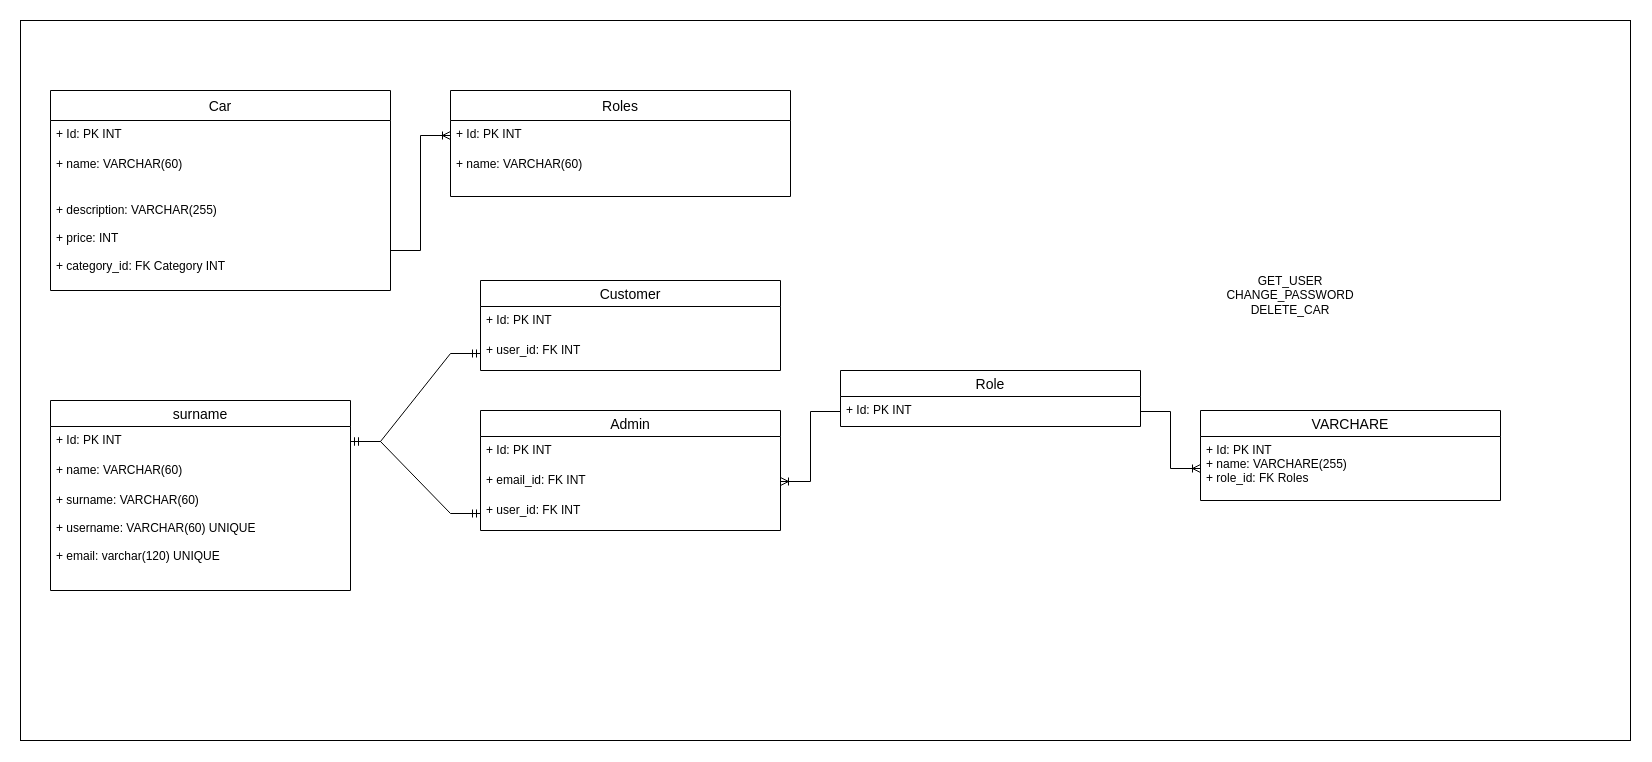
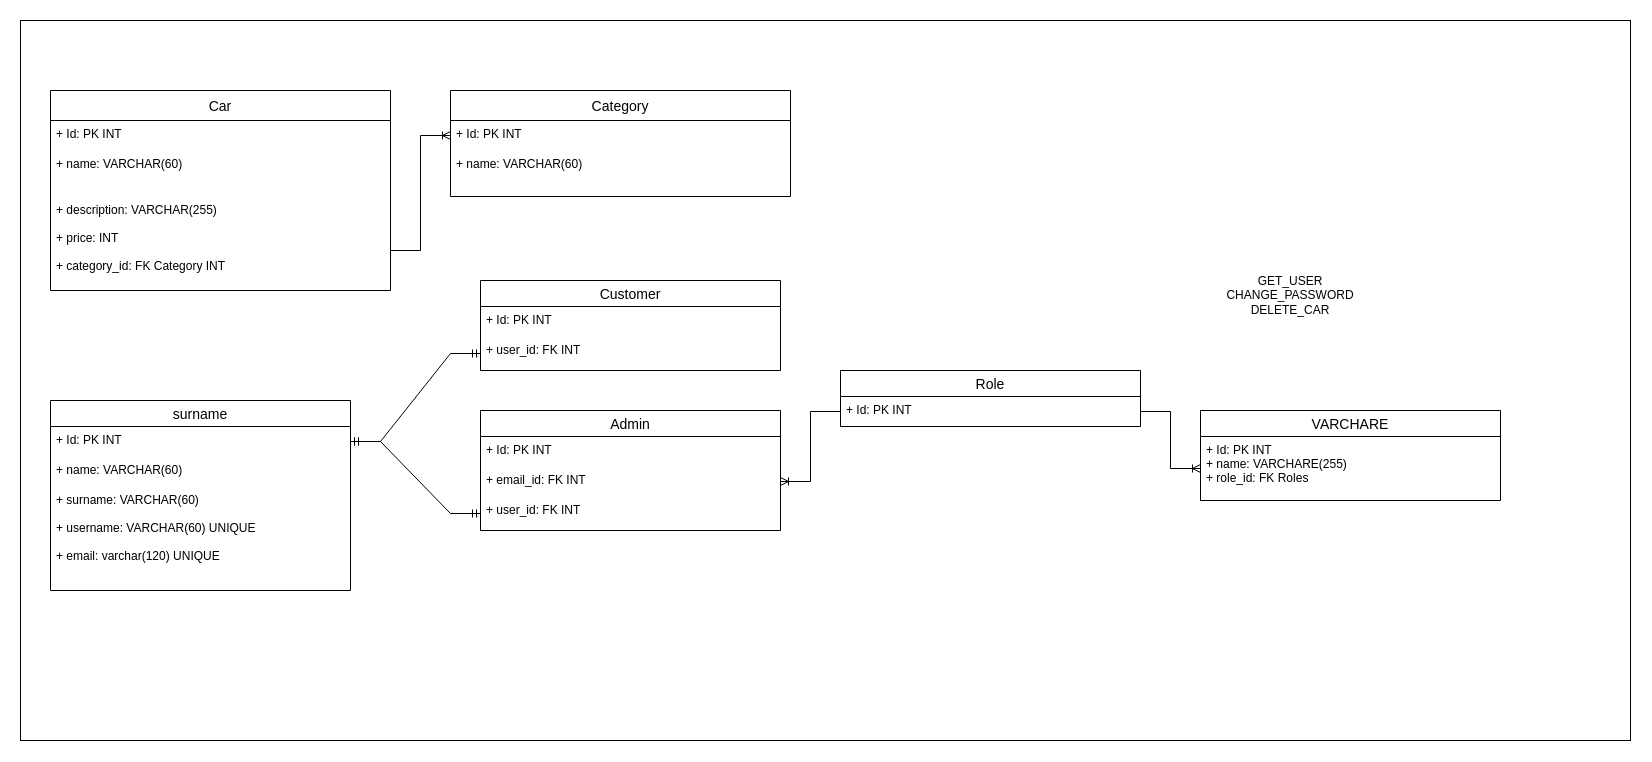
node "Roles": label "Roles" -> "Category"
